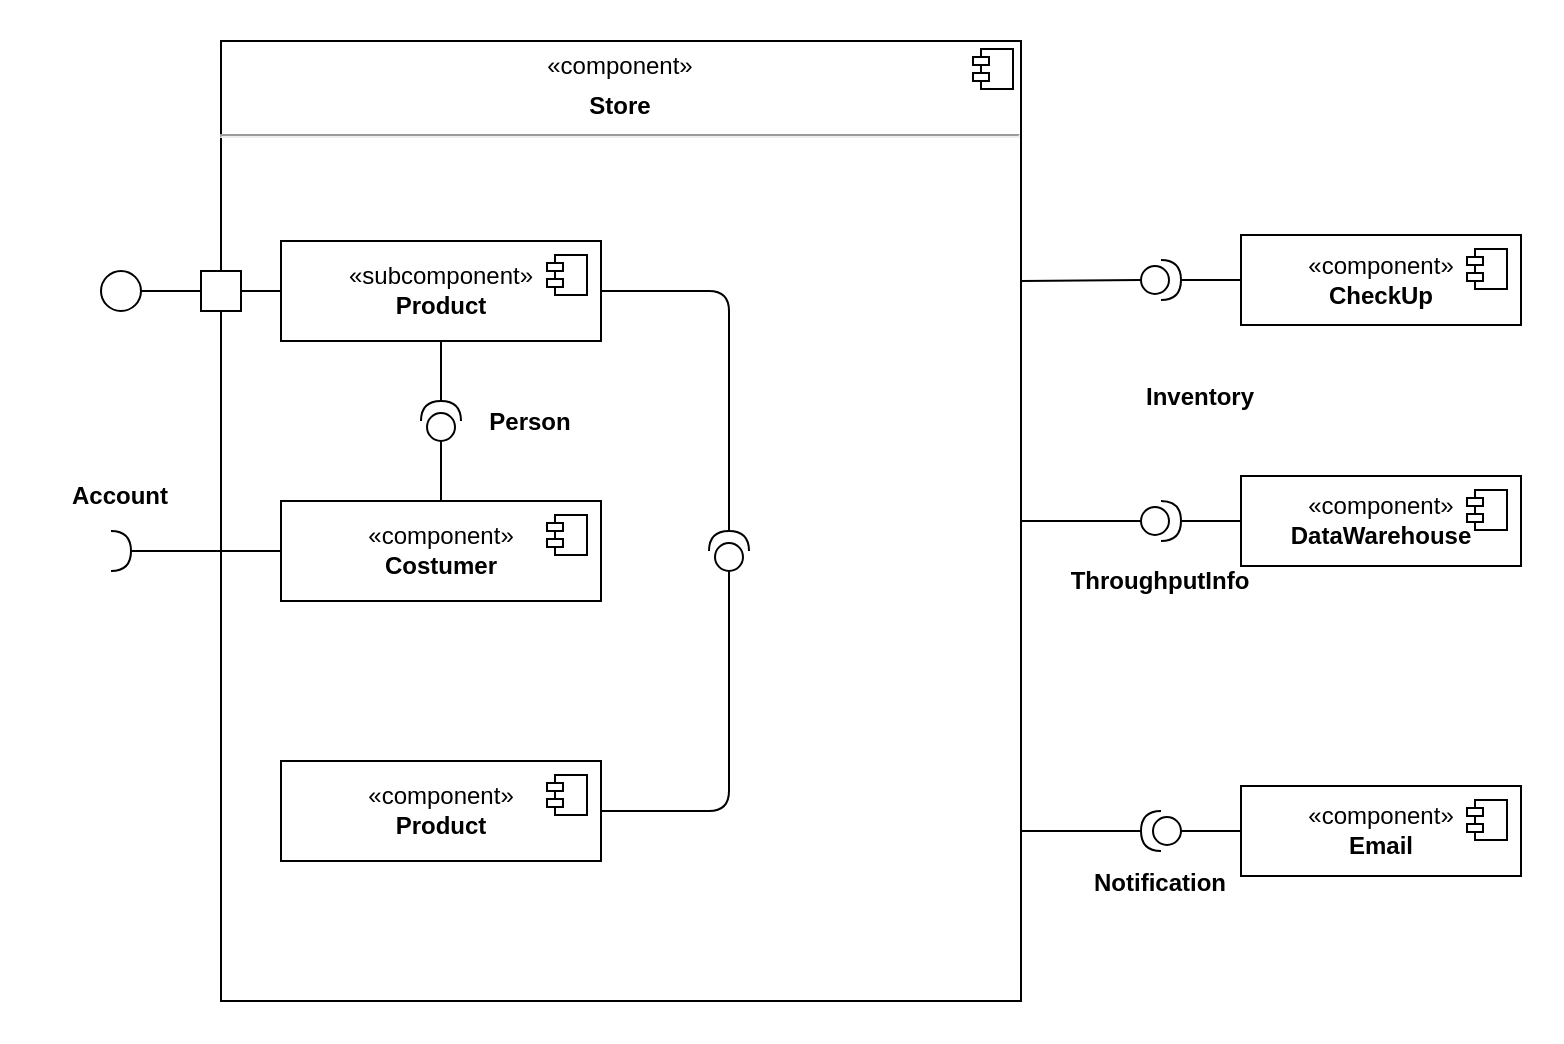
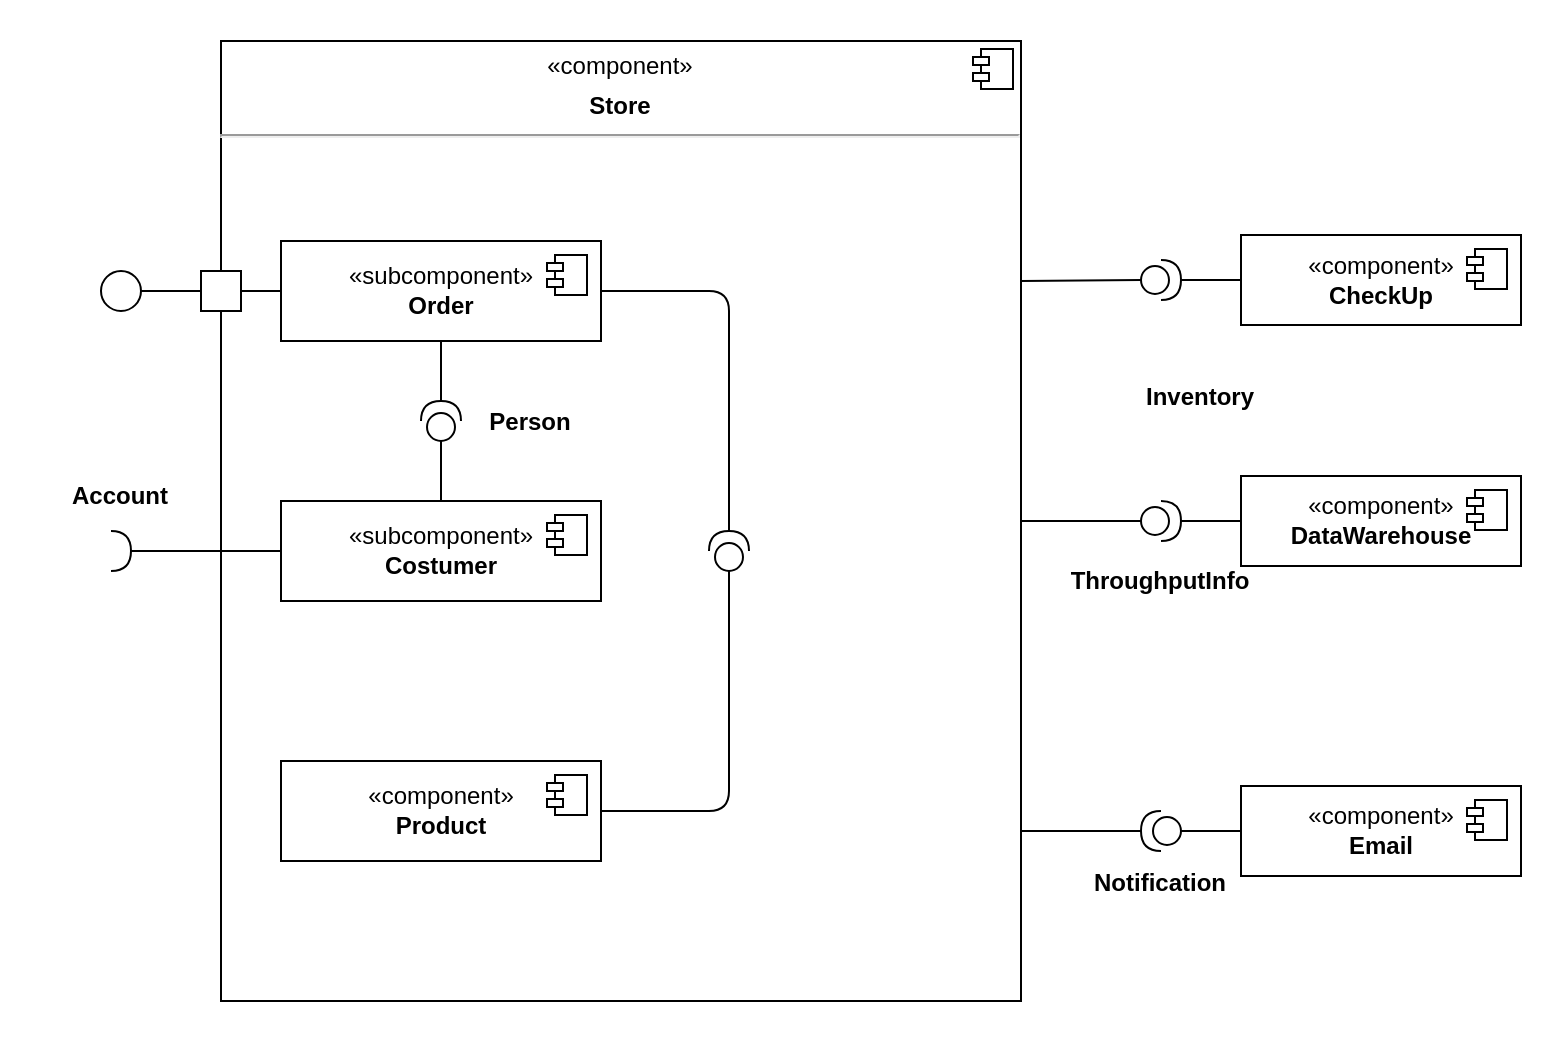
node "«subcomponent» Product": label "«subcomponent» Product" -> "«subcomponent» Order"
node "«component» Costumer": label "«component» Costumer" -> "«subcomponent» Costumer"
